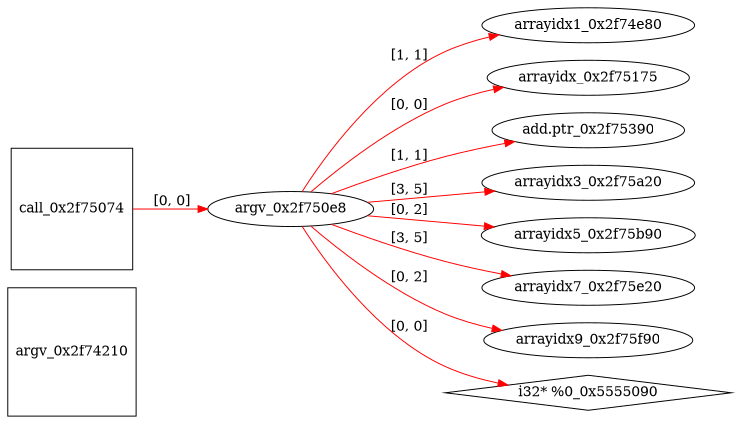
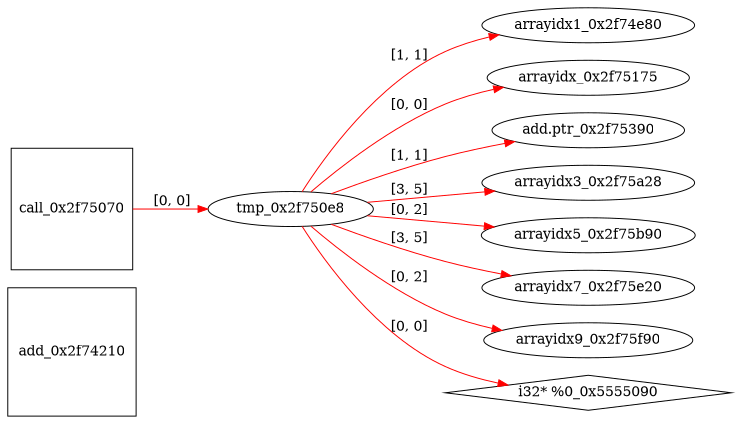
node "arrayidx3_0x2f75a20": label "arrayidx3_0x2f75a20" -> "arrayidx3_0x2f75a28"
node "call_0x2f75074": label "call_0x2f75074" -> "call_0x2f75070"
node "argv_0x2f750e8": label "argv_0x2f750e8" -> "tmp_0x2f750e8"
node "argv_0x2f74210": label "argv_0x2f74210" -> "add_0x2f74210"
